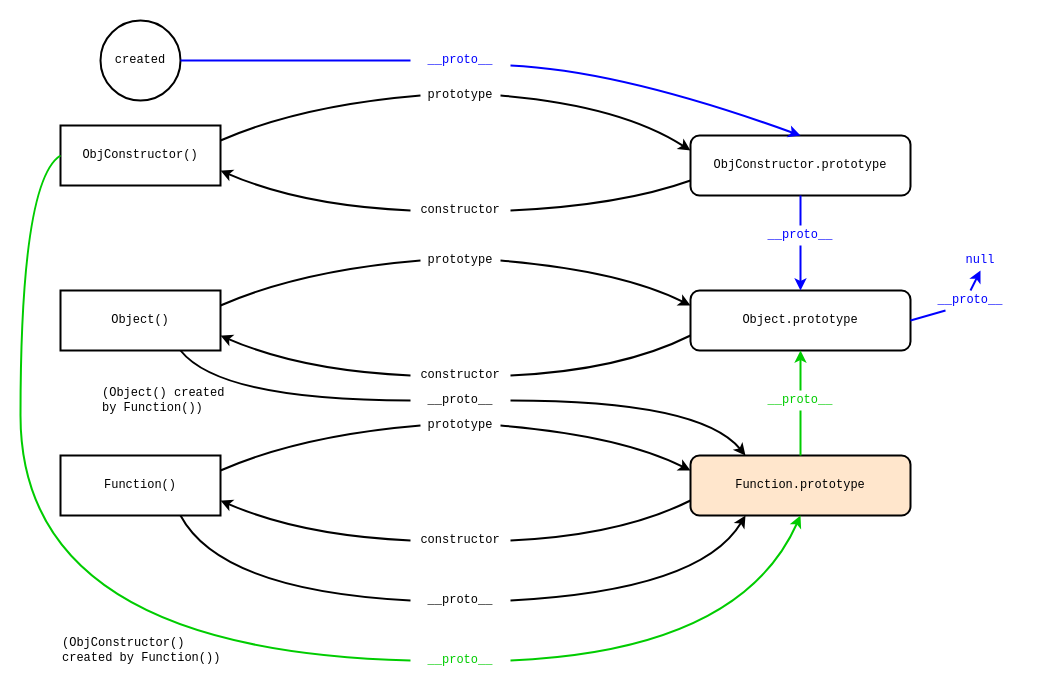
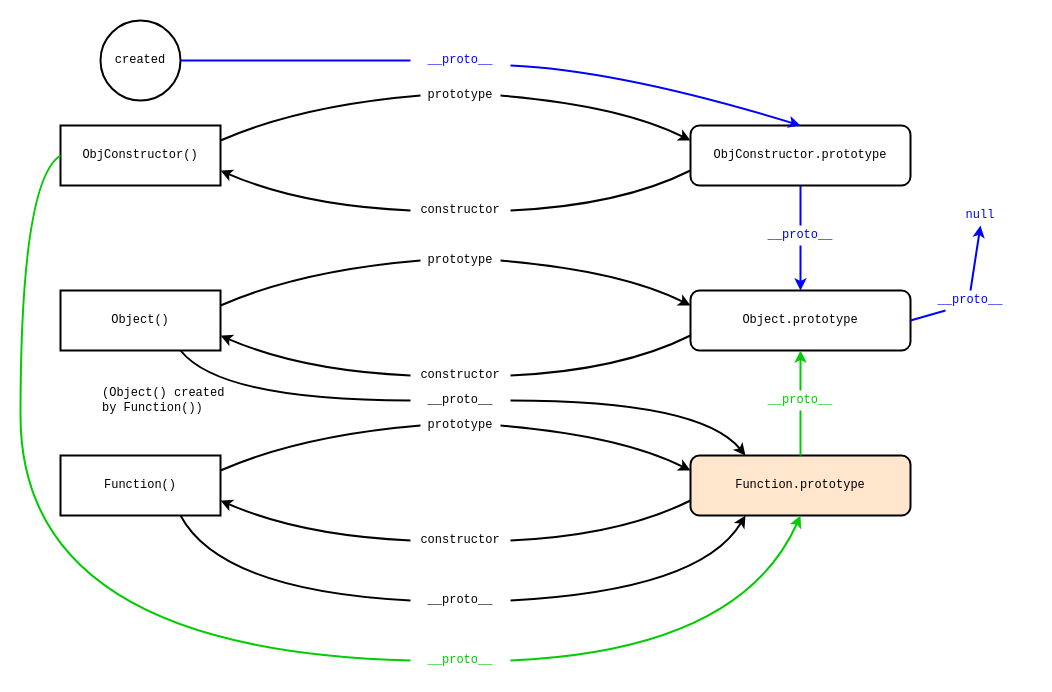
node "ObjConstructor.prototype": moved (801, 166) -> (801, 156)
node "null": moved (981, 261) -> (981, 216)
node "(ObjConstructor() created by Function())": removed
